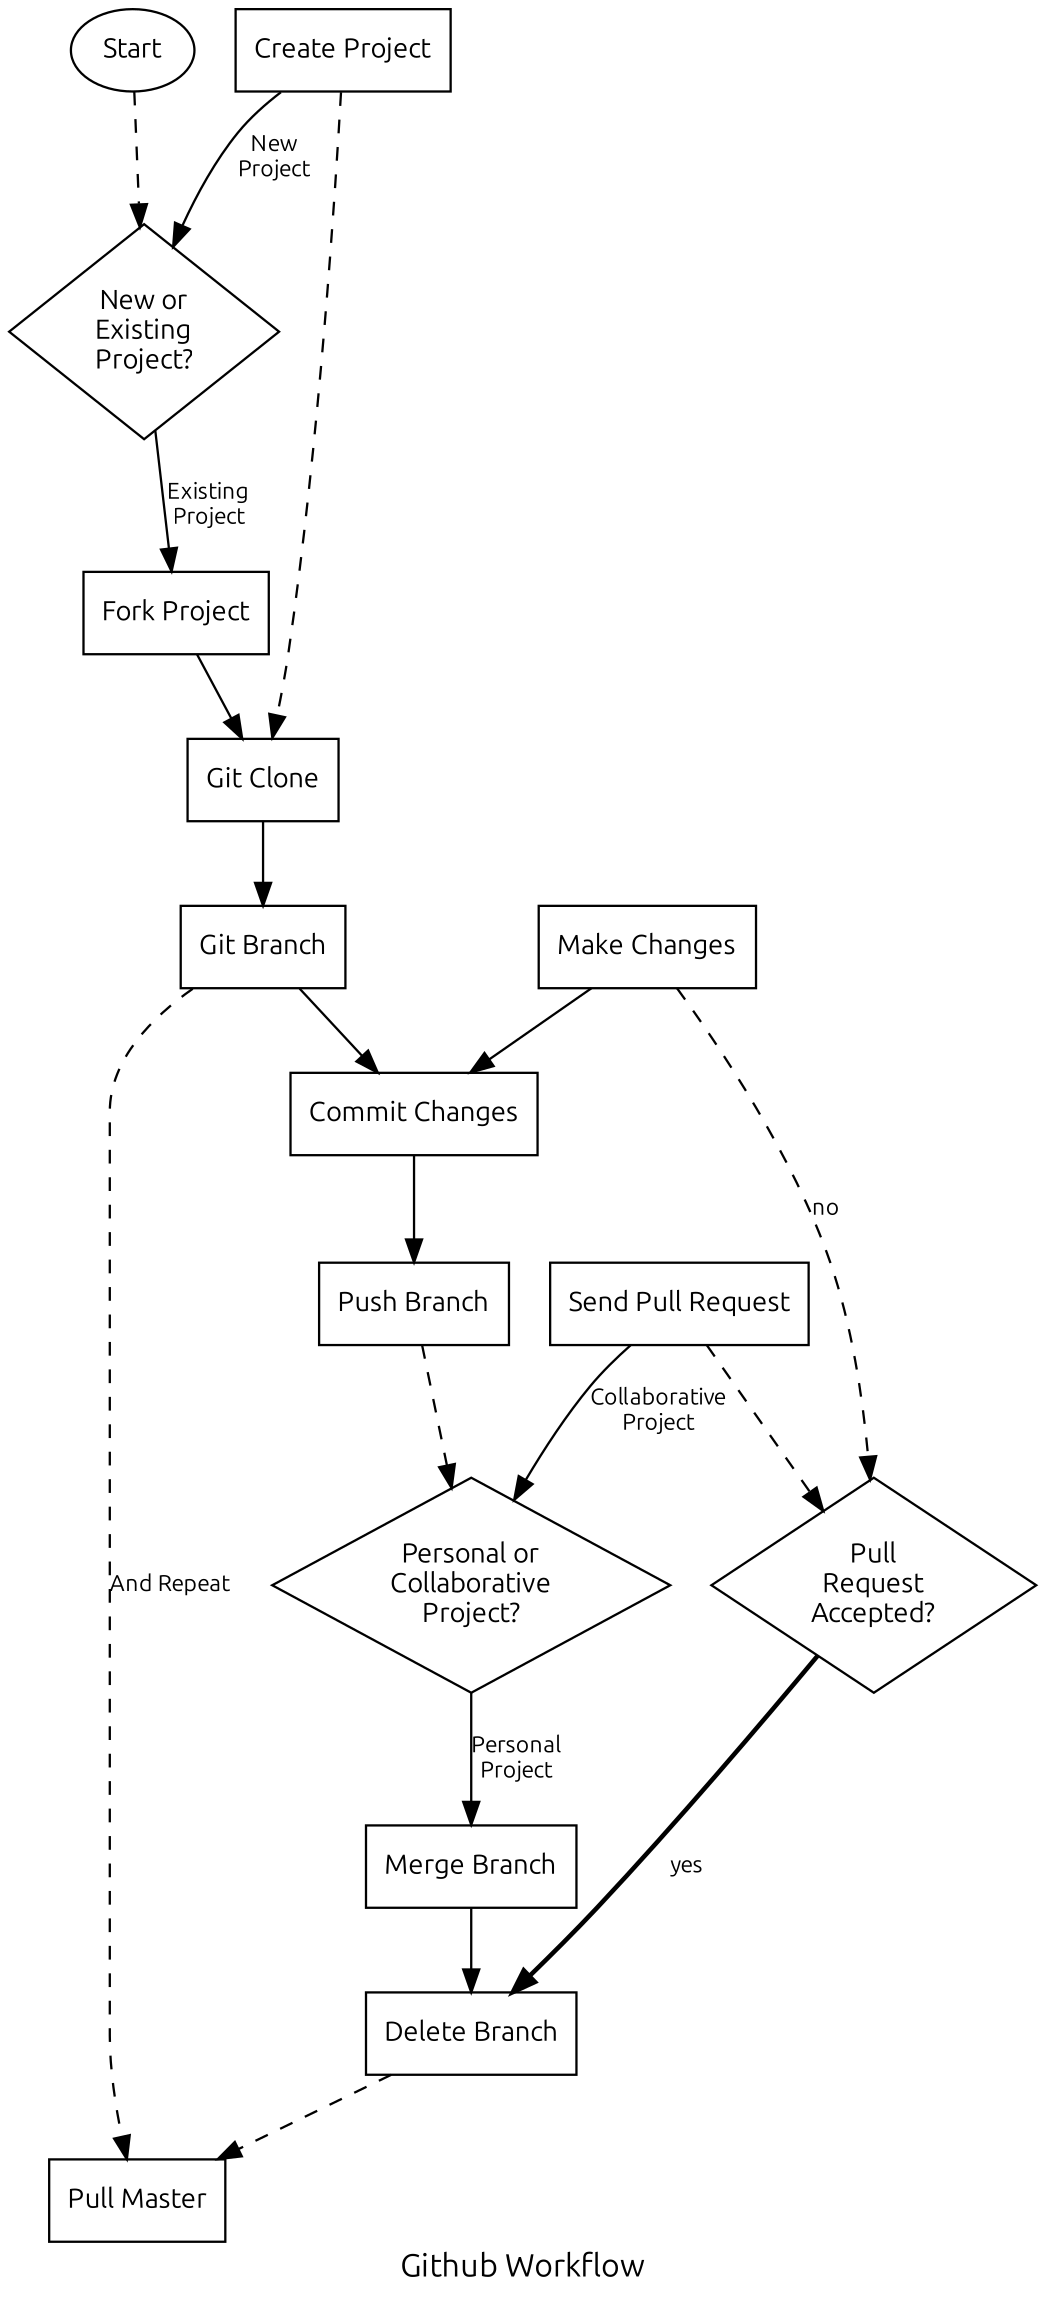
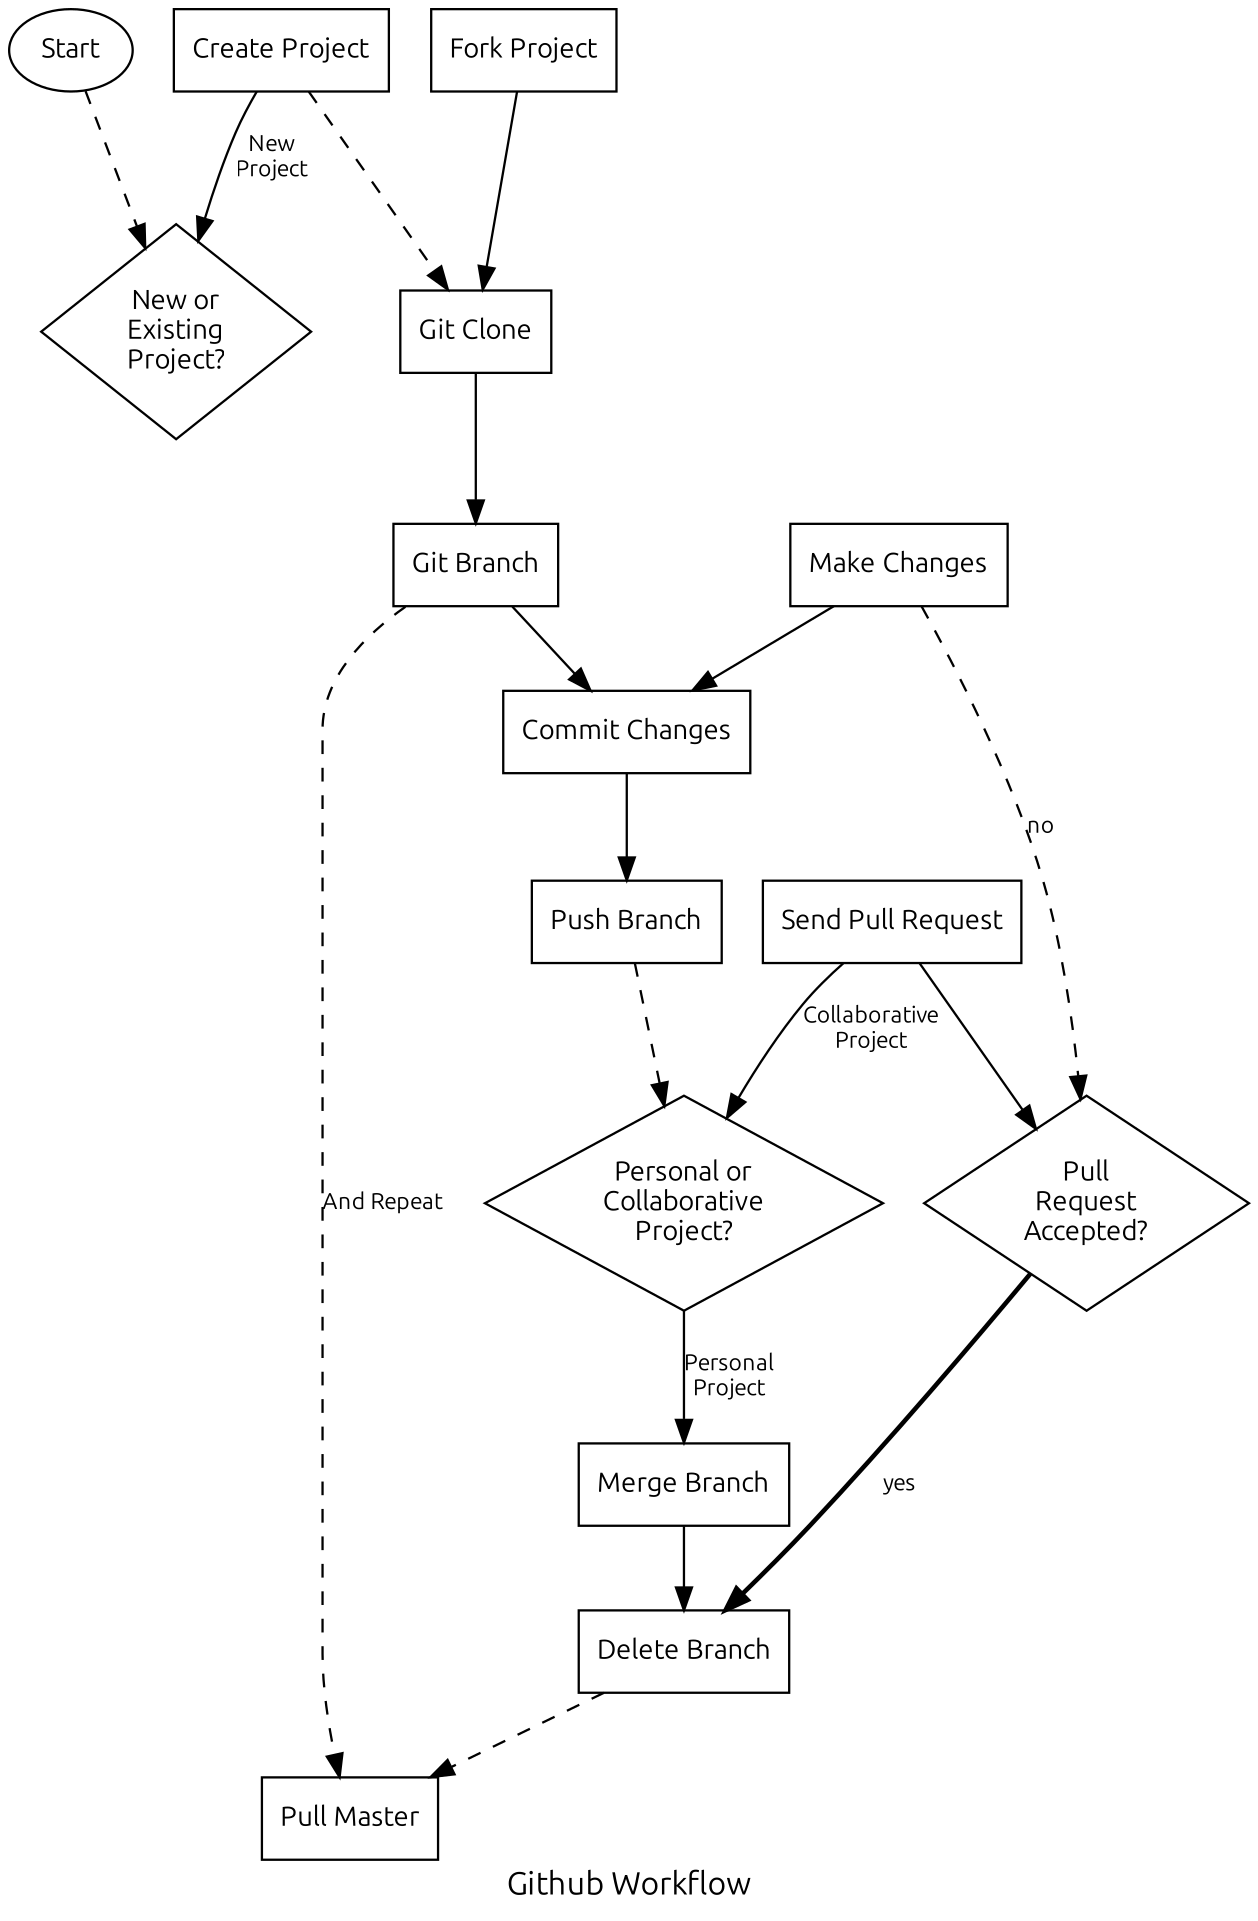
edge "New or Existing Project?" -> "Fork Project": removed, label "Existing Project"
edge "Send Pull Request" -> "Pull Request Accepted?": style dashed -> solid
